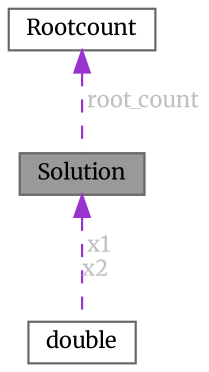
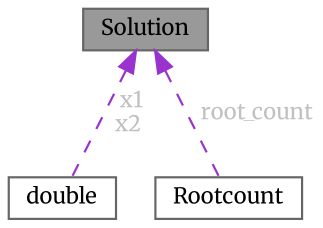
edge "Solution" -> "Rootcount": reversed
